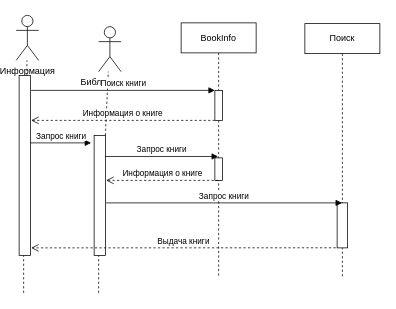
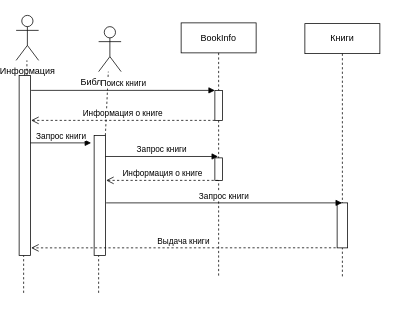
node "Поиск": label "Поиск" -> "Книги"
